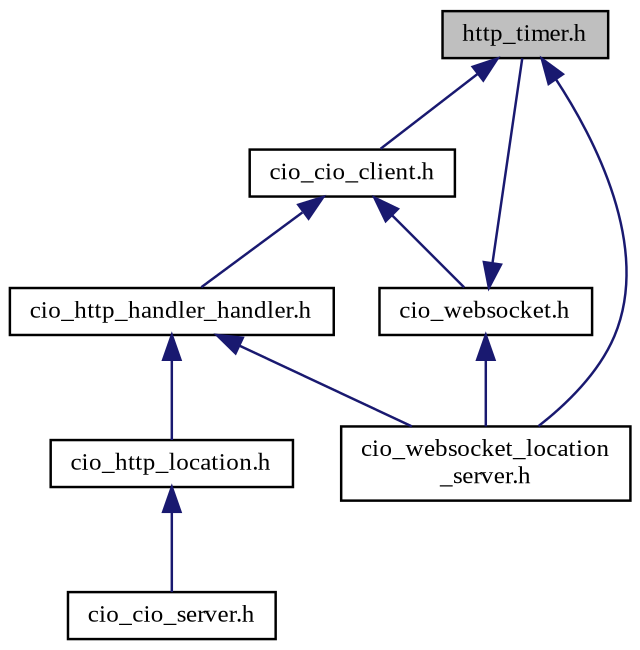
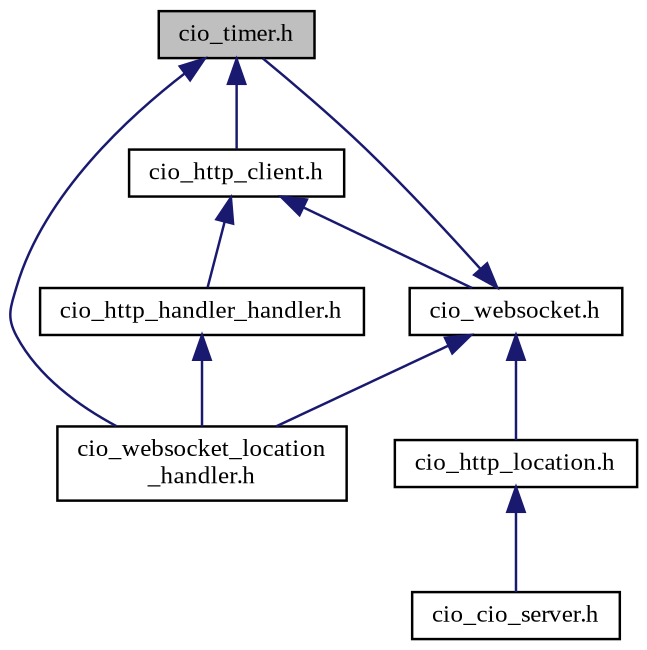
node "http_timer.h": label "http_timer.h" -> "cio_timer.h"
node "cio_cio_client.h": label "cio_cio_client.h" -> "cio_http_client.h"
edge "cio_http_location.h" -> "cio_http_handler_handler.h": now "cio_http_location.h" -> "cio_websocket.h"
node "cio_websocket_location _server.h": label "cio_websocket_location _server.h" -> "cio_websocket_location _handler.h"
